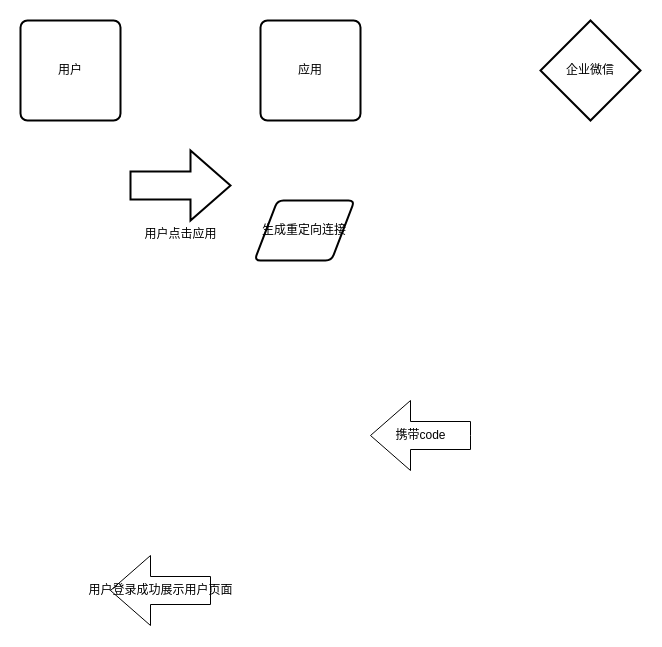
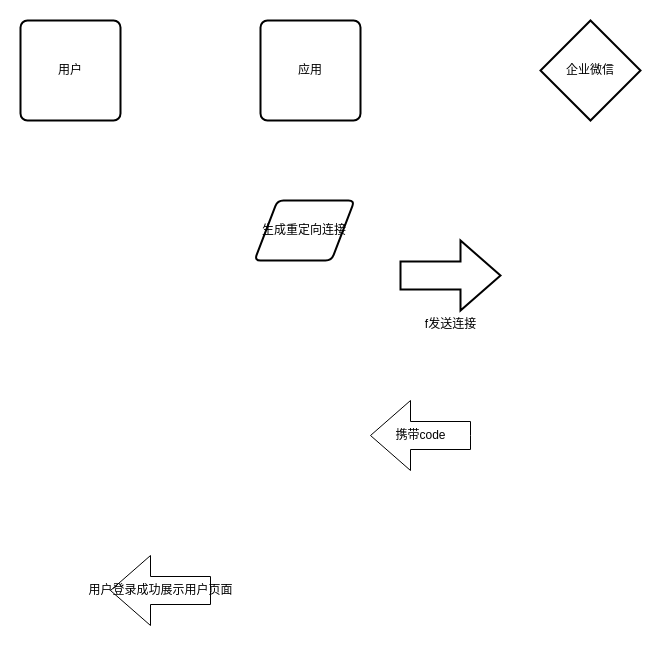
node "用户点击应用": removed
node "f发送连接": added
